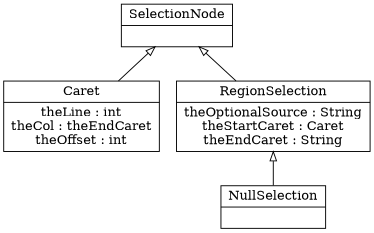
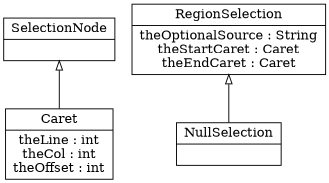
edge "RegionSelection" -> "SelectionNode": removed
node "Caret": text "theCol : theEndCaret" -> "theCol : int"
node "RegionSelection": text "theEndCaret : String" -> "theEndCaret : Caret"
